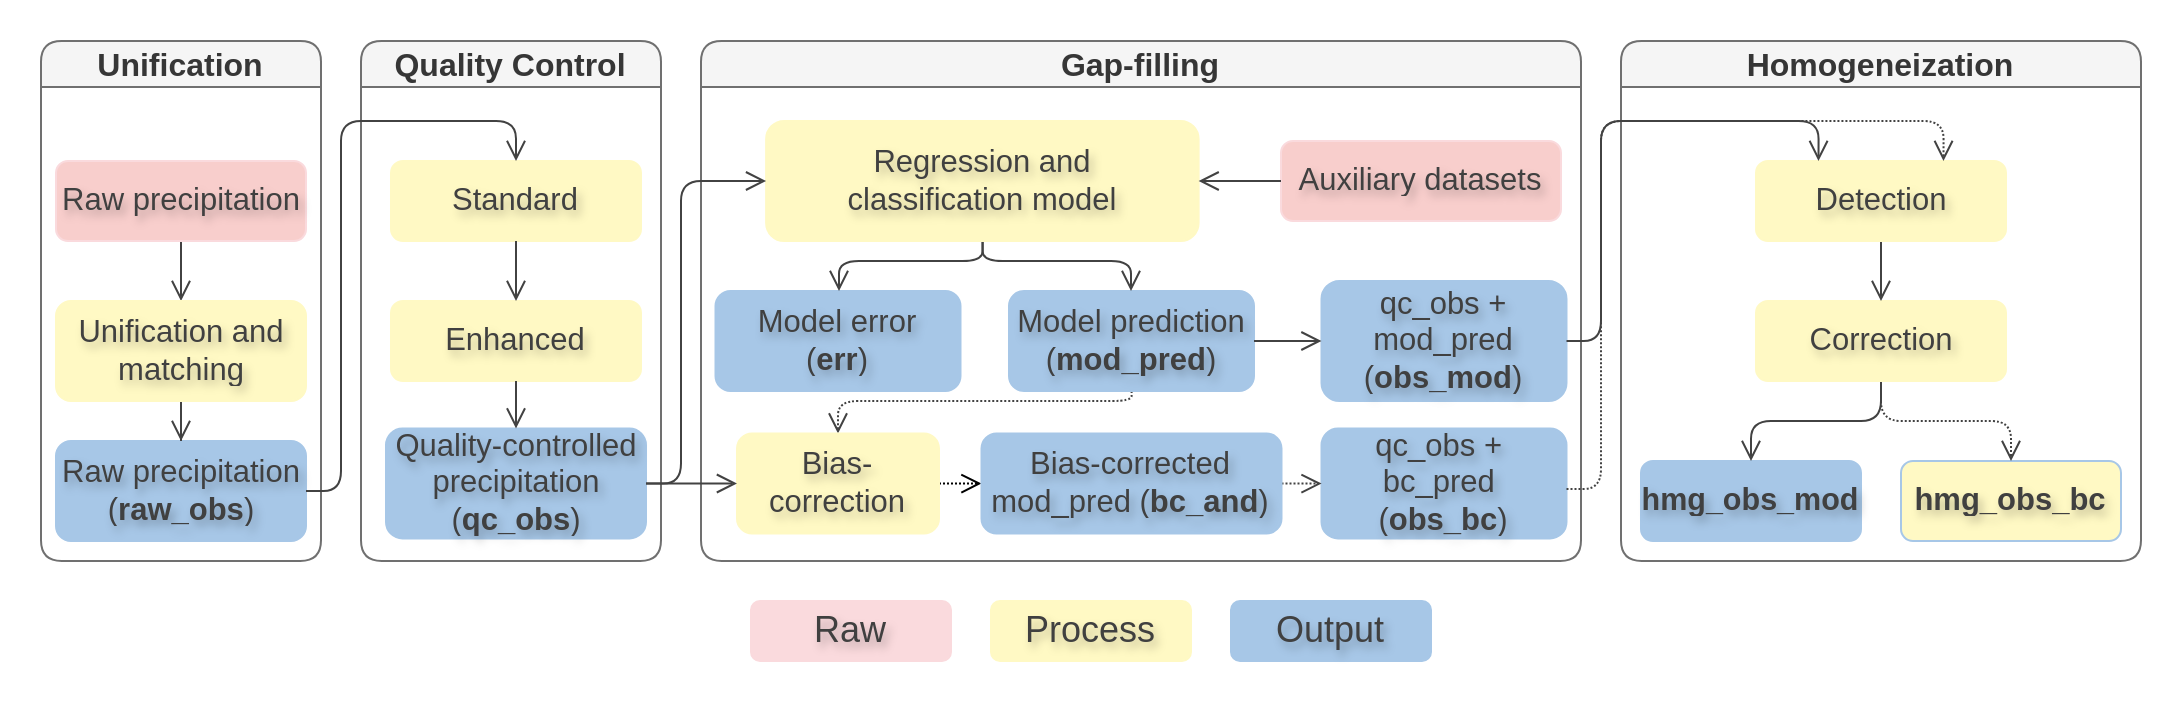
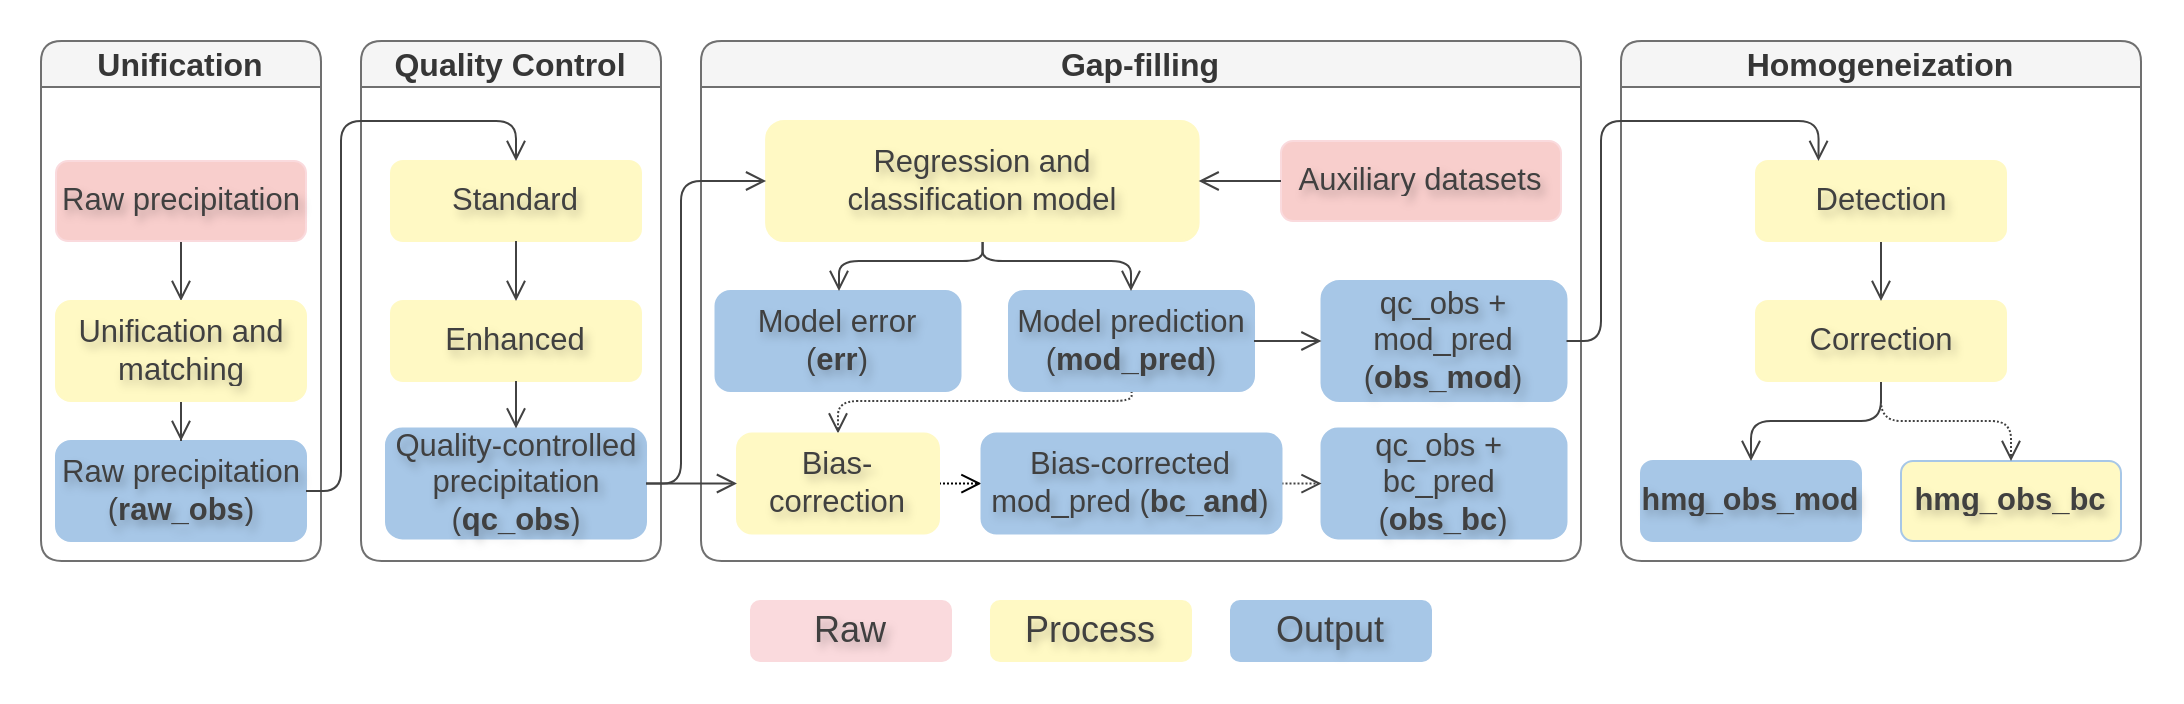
edge "qc_obs + bc_pred (obs_bc)" -> "Detection": removed
